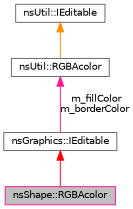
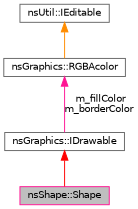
node "nsUtil::RGBAcolor": label "nsUtil::RGBAcolor" -> "nsGraphics::RGBAcolor"
node "nsGraphics::IEditable": label "nsGraphics::IEditable" -> "nsGraphics::IDrawable"
node "nsShape::RGBAcolor": label "nsShape::RGBAcolor" -> "nsShape::Shape"
